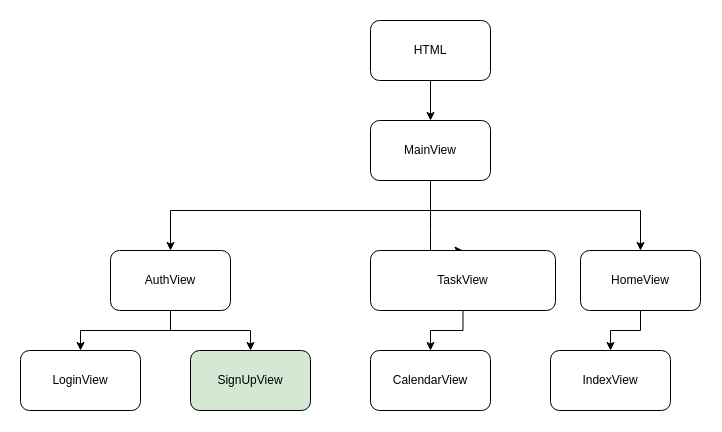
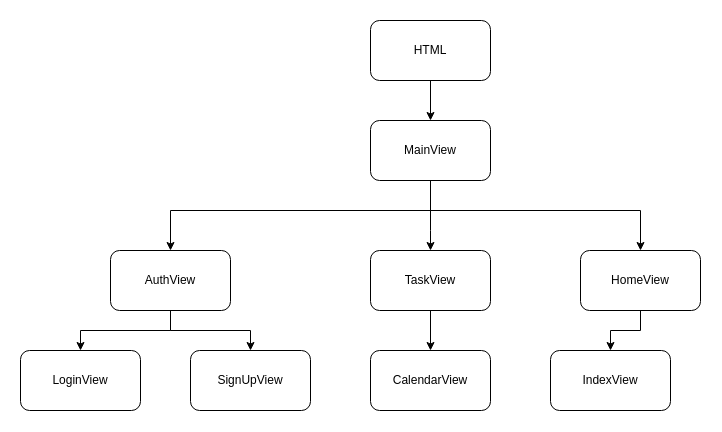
node "TaskView": size 185x60 -> 120x60
node "SignUpView": fillcolor #d5e8d4 -> #ffffff
